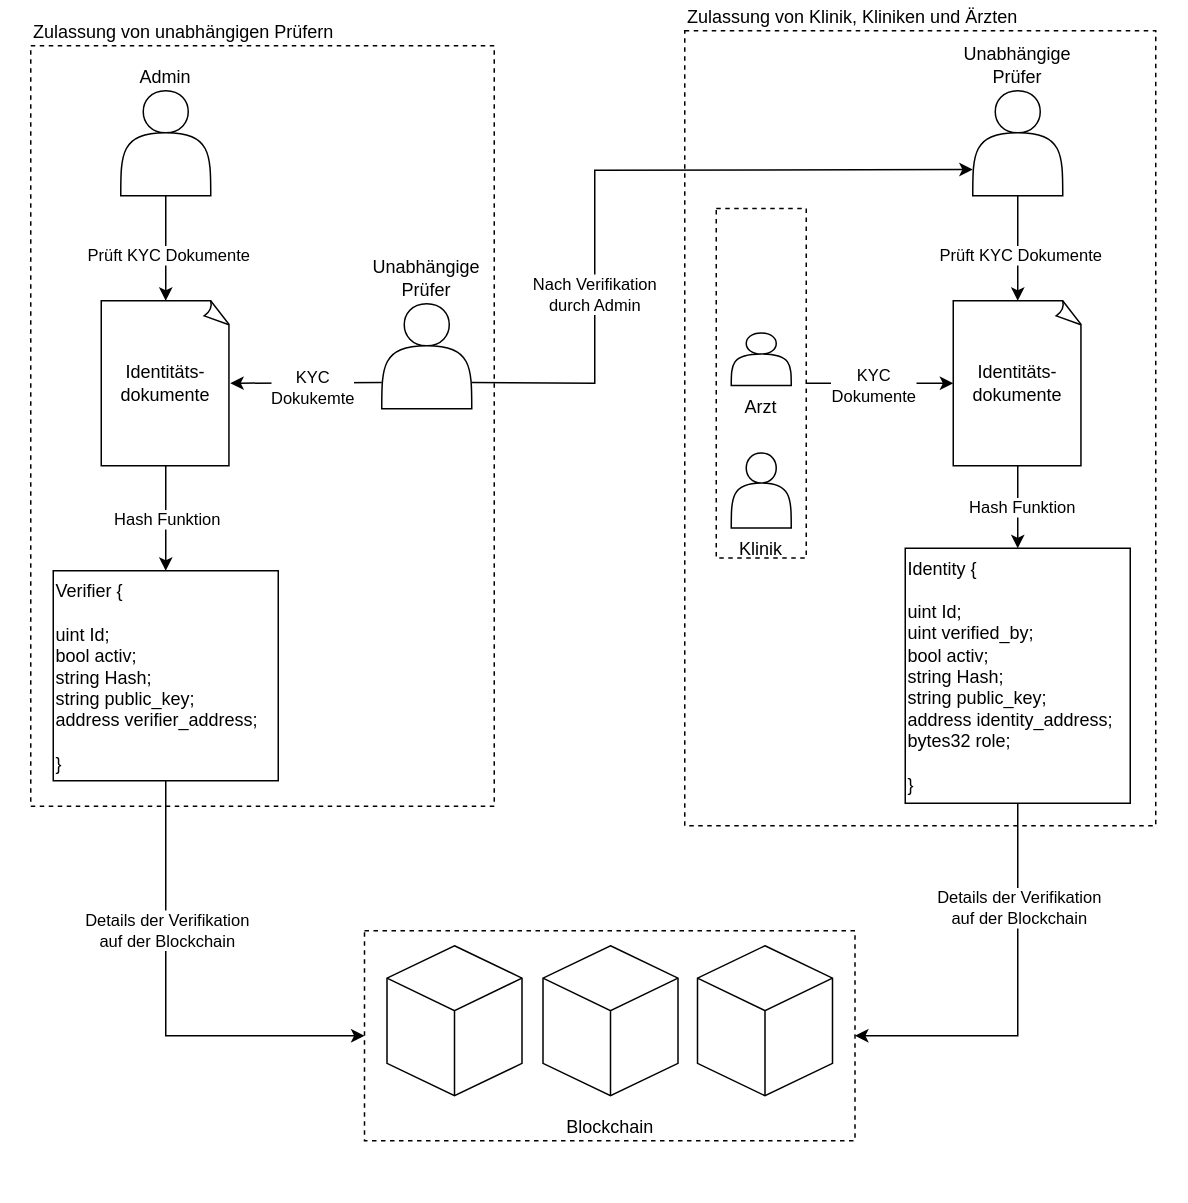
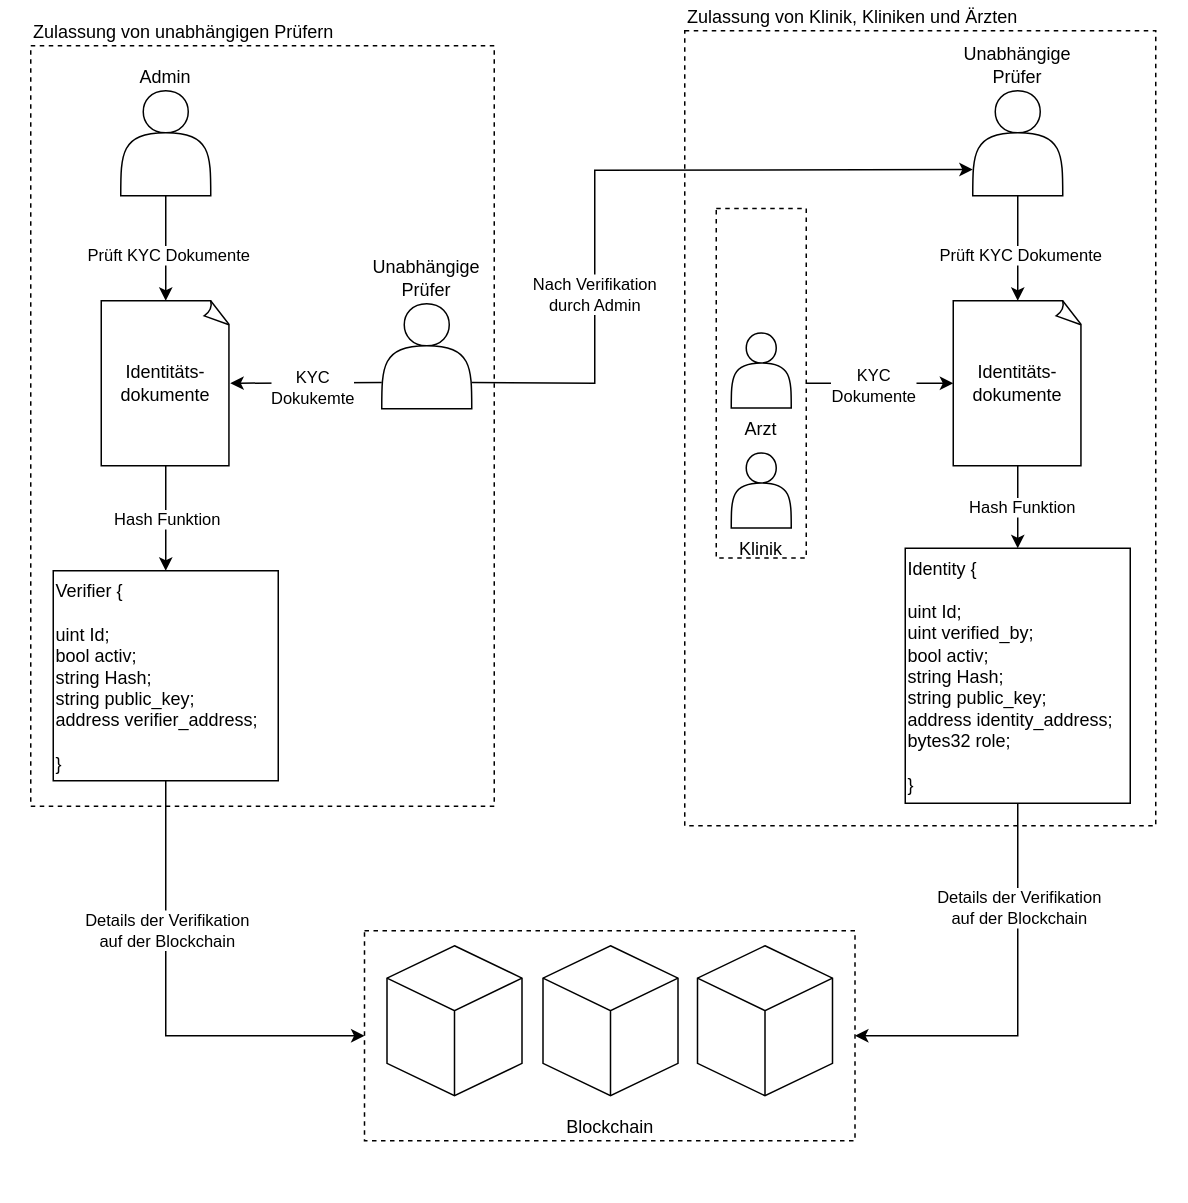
node "Arzt": size 60x53 -> 60x75
